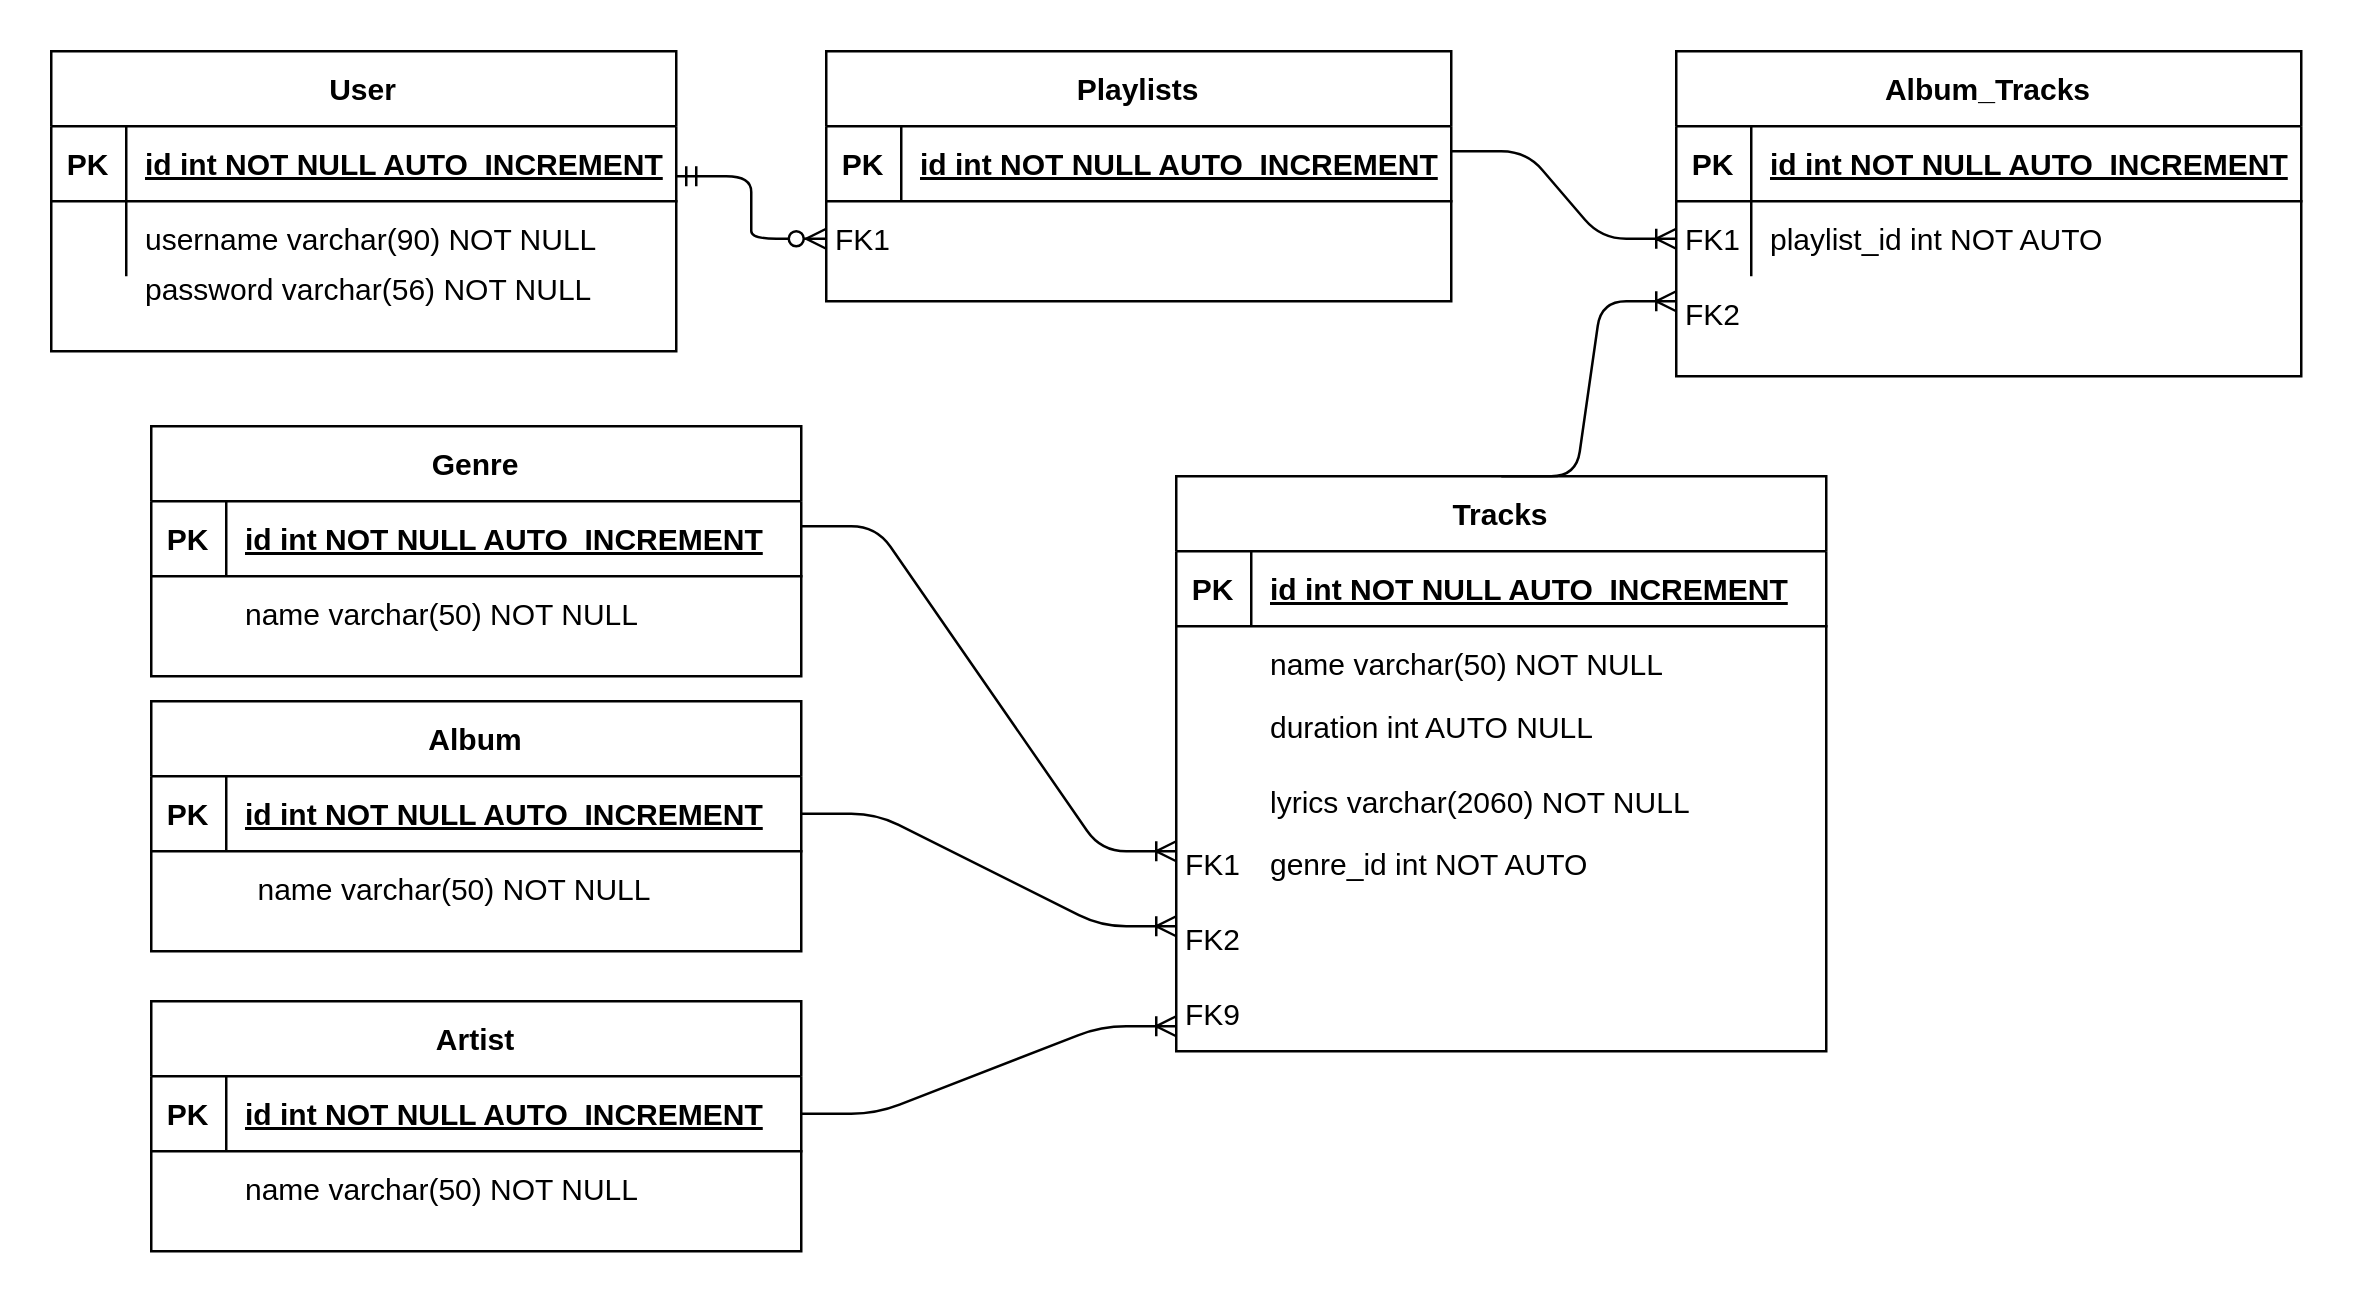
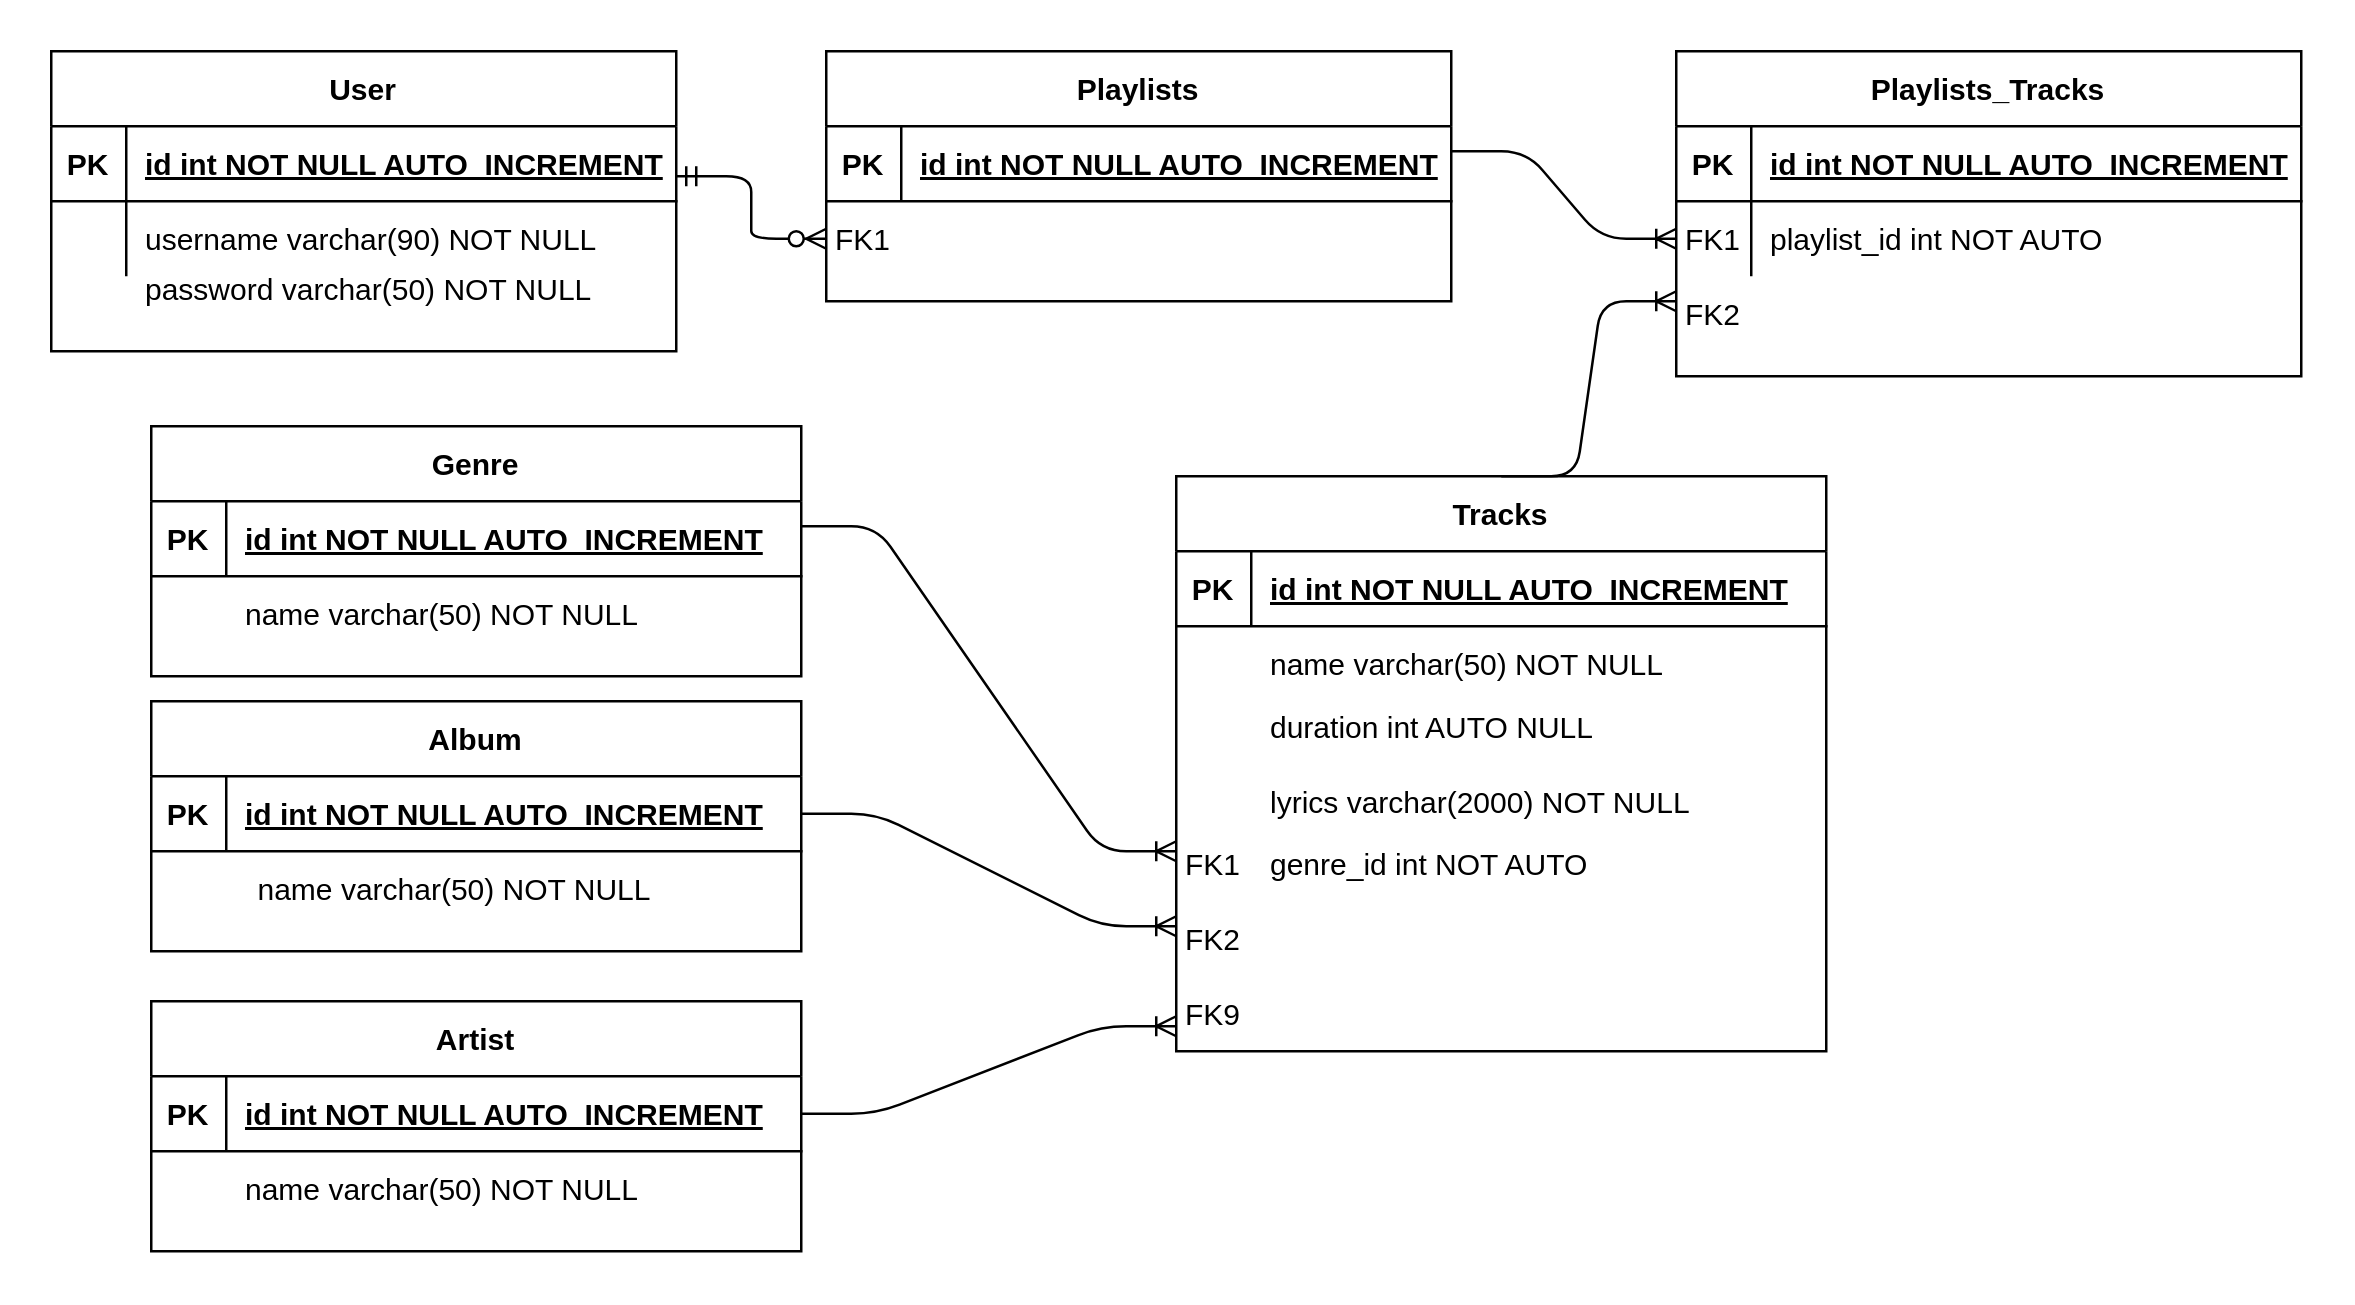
node "Album_Tracks": label "Album_Tracks" -> "Playlists_Tracks"
node "password varchar(56) NOT NULL": label "password varchar(56) NOT NULL" -> "password varchar(50) NOT NULL"
node "lyrics varchar(2060) NOT NULL": label "lyrics varchar(2060) NOT NULL" -> "lyrics varchar(2000) NOT NULL"
